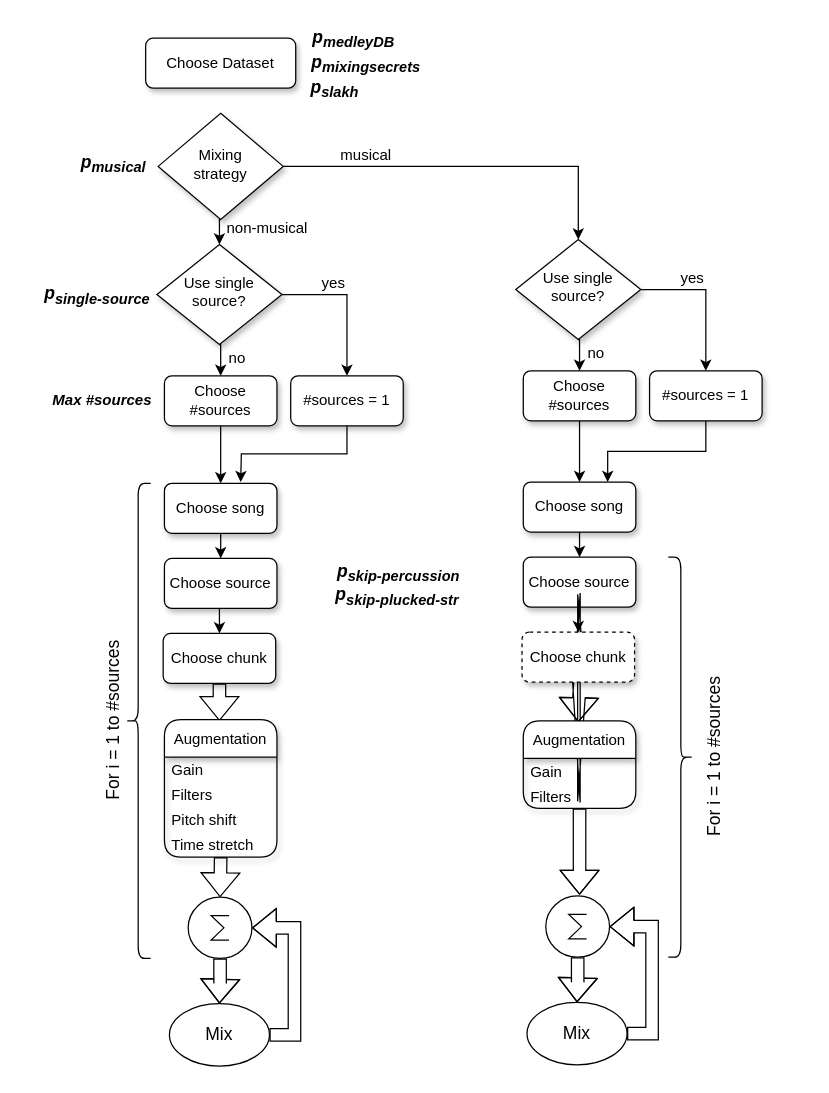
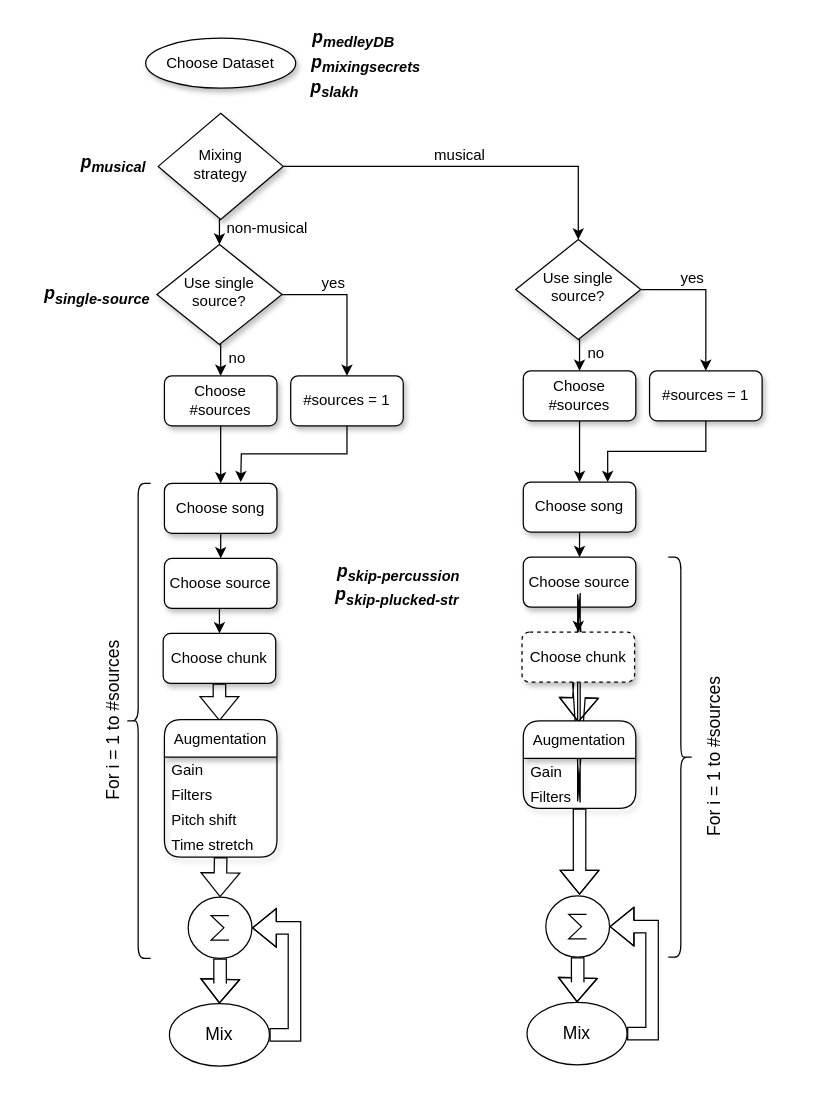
node "Choose Dataset": shape rounded rectangle -> ellipse
node "musical": moved (366, 154) -> (459, 154)
node "Max #sources": removed
